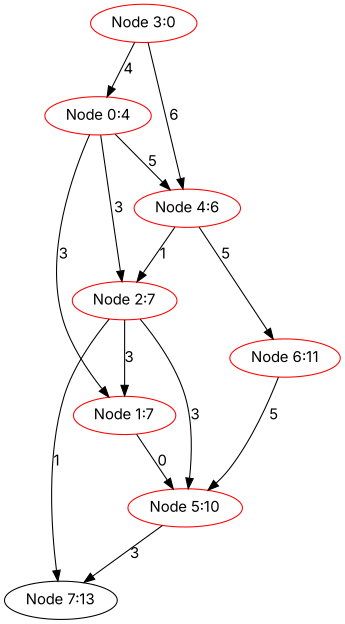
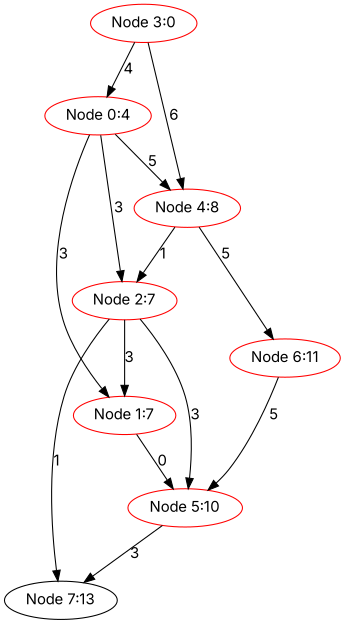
node "Node 4:6": label "Node 4:6" -> "Node 4:8"
